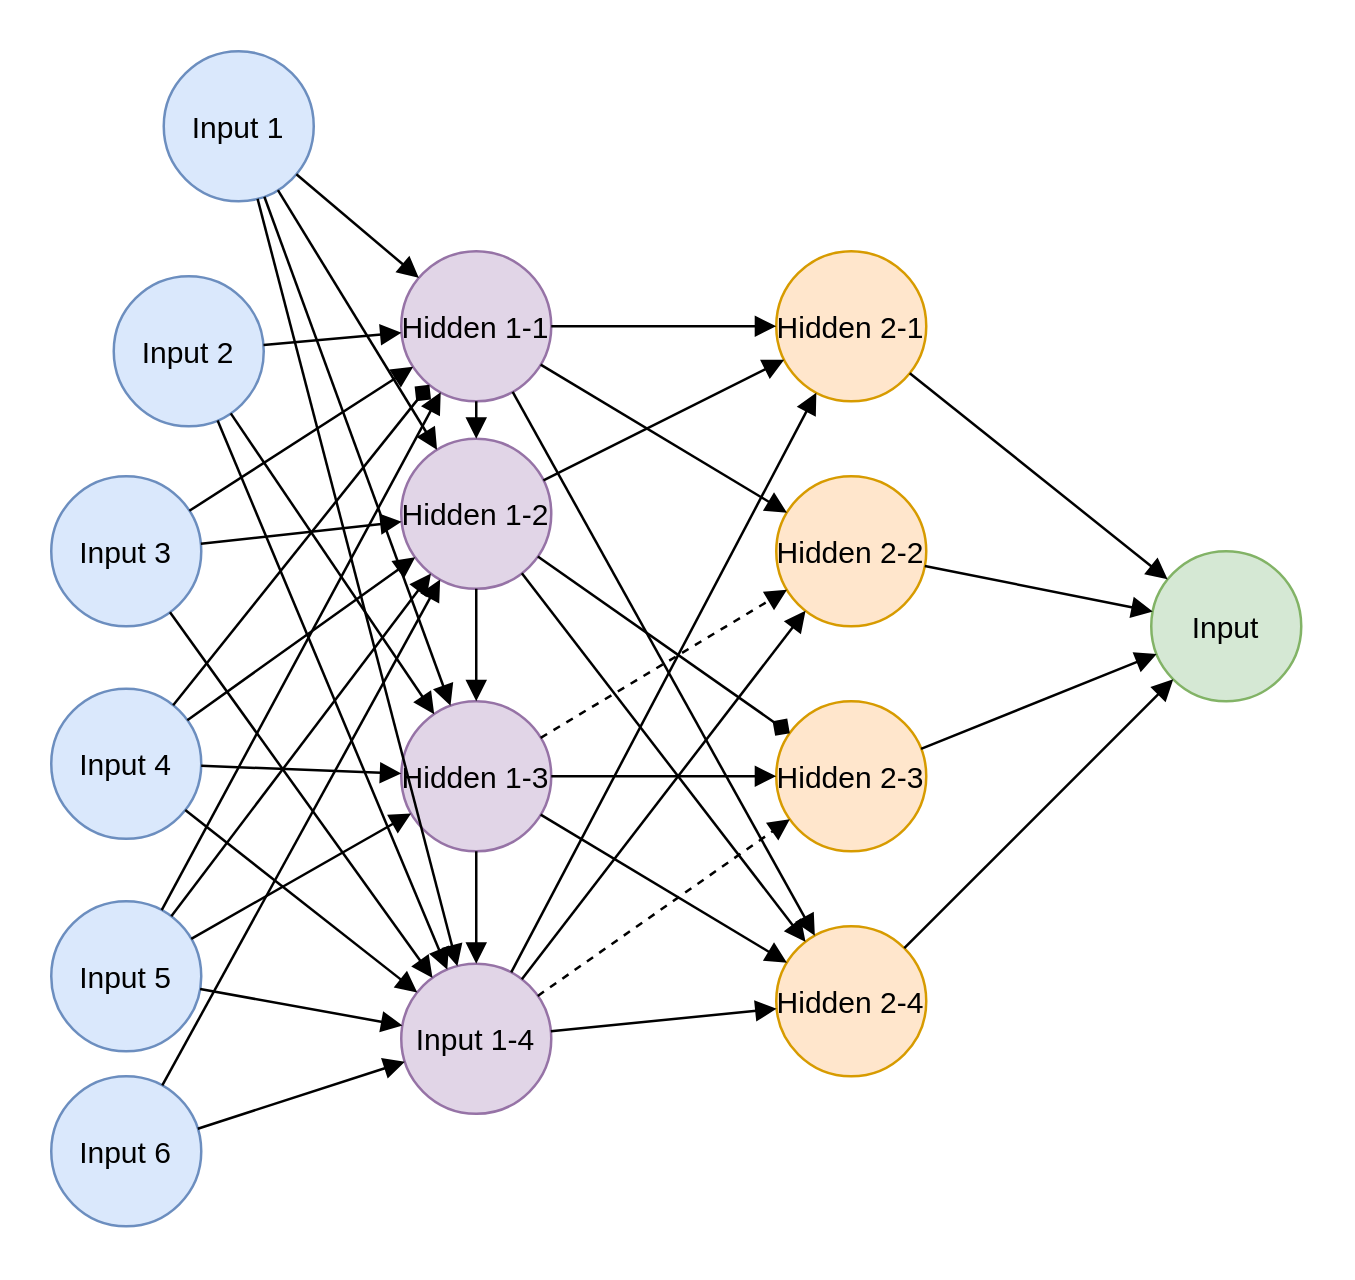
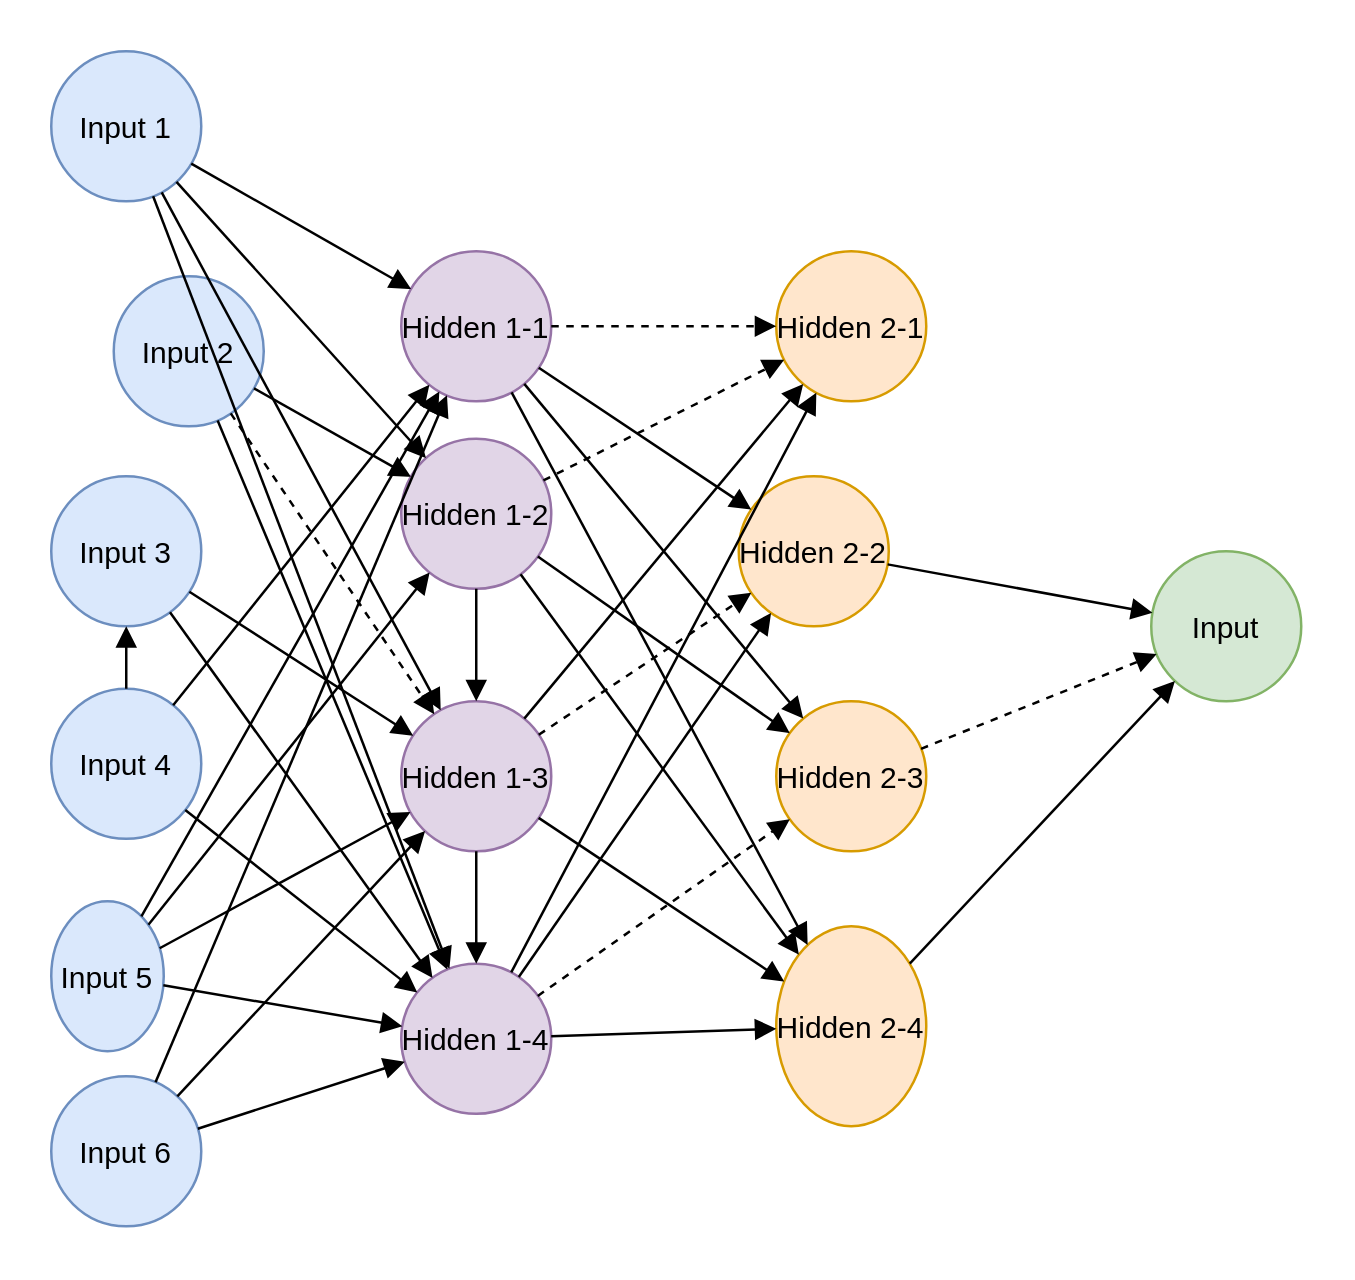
node "Input 1": moved (239, 126) -> (126, 126)
edge "Hidden 1-1" -> "Hidden 2-1": style solid -> dashed
edge "Input 2" -> "Hidden 1-1": removed
edge "Hidden 1-2" -> "Hidden 2-1": style solid -> dashed
edge "Input 4" -> "Hidden 1-1": arrowhead diamond -> block
edge "Hidden 1-1" -> "Hidden 1-2": now "Hidden 1-1" -> "Hidden 2-3"
edge "Input 2" -> "Hidden 1-2": added
edge "Hidden 2-1" -> "Input": removed
edge "Input 6" -> "Hidden 1-1": added
edge "Input 3" -> "Hidden 1-1": removed
edge "Input 2" -> "Hidden 1-3": style solid -> dashed
edge "Input 3" -> "Hidden 1-2": removed
node "Hidden 2-2": moved (851, 551) -> (814, 551)
edge "Input 3" -> "Hidden 1-3": added
edge "Input 4" -> "Hidden 1-2": now "Input 4" -> "Input 3"
edge "Hidden 2-3" -> "Input": style solid -> dashed
edge "Hidden 1-2" -> "Hidden 2-3": arrowhead diamond -> block
edge "Input 4" -> "Hidden 1-3": removed
edge "Hidden 1-3" -> "Hidden 2-3": now "Hidden 1-3" -> "Hidden 2-1"
node "Input 5": size 150x150 -> 113x150
node "Hidden 2-4": size 150x150 -> 150x200
node "Input 1-4": label "Input 1-4" -> "Hidden 1-4"
edge "Input 6" -> "Hidden 1-2": removed
edge "Input 6" -> "Hidden 1-3": added
